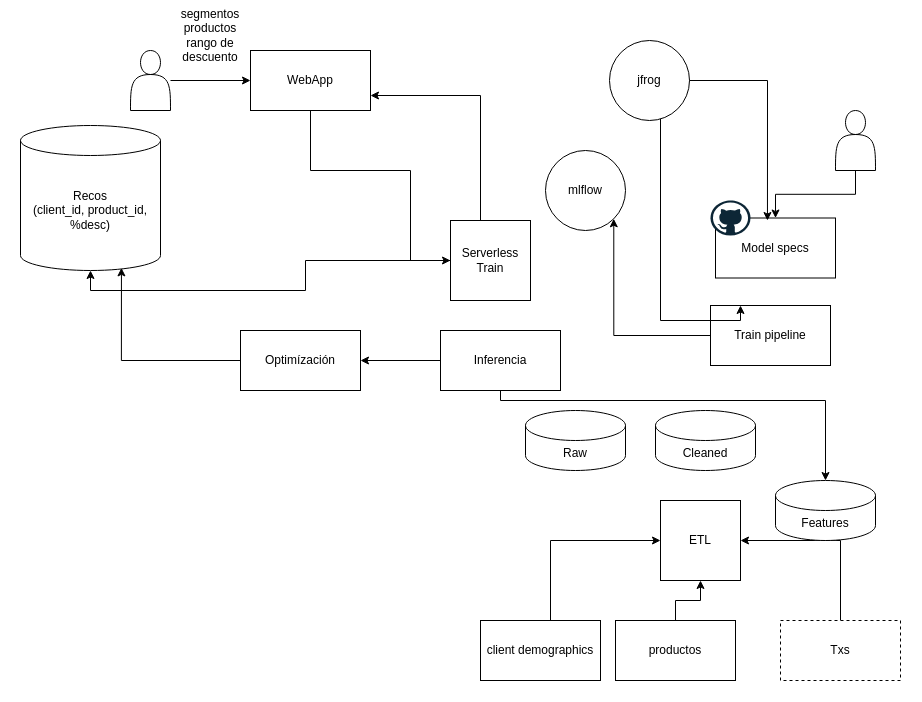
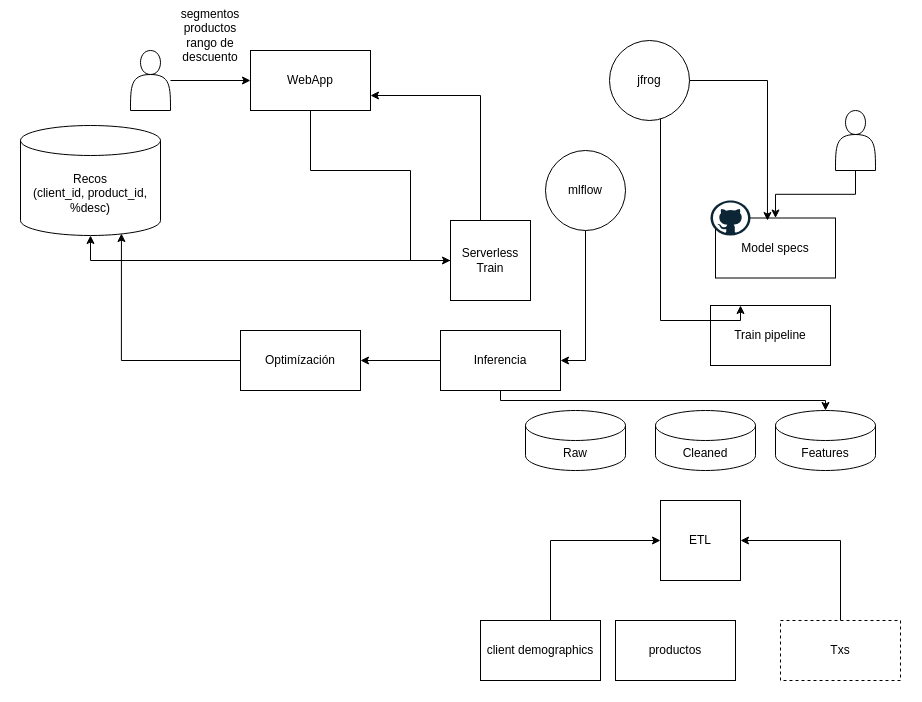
node "Recos (client_id, product_id, %desc)": size 140x145 -> 140x110
edge "mlflow" -> "Inferencia": added
edge "Train pipeline" -> "mlflow": removed
node "Features": moved (826, 511) -> (826, 441)
edge "productos" -> "ETL": removed
